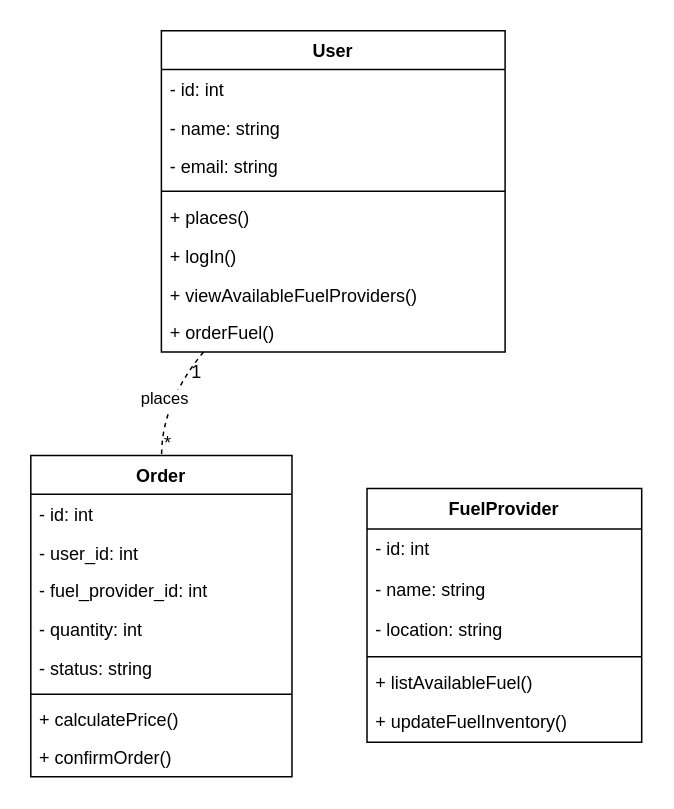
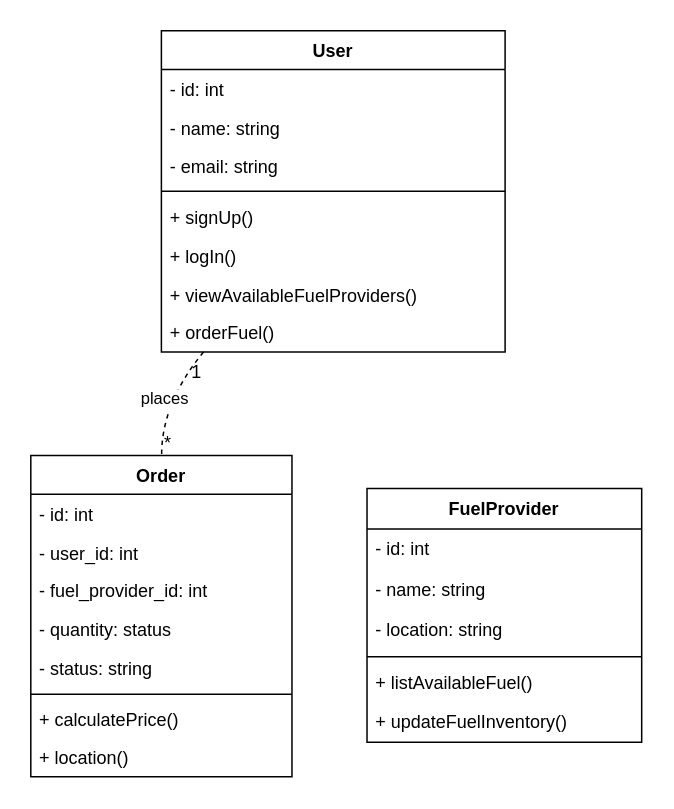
node "+ places()": label "+ places()" -> "+ signUp()"
node "- quantity: int": label "- quantity: int" -> "- quantity: status"
node "+ confirmOrder()": label "+ confirmOrder()" -> "+ location()"
